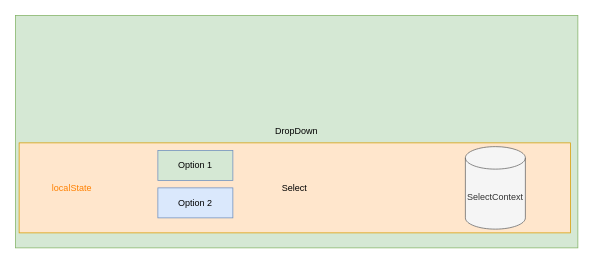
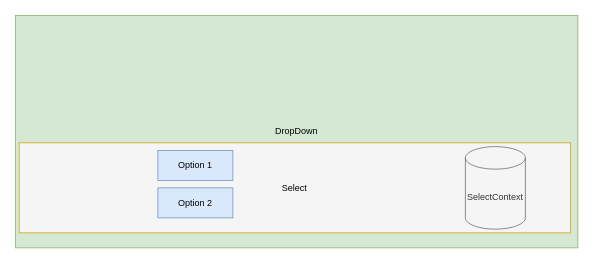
node "Option 1": fillcolor #d5e8d4 -> #dae8fc
node "localState": removed
node "Select": fillcolor #ffe6cc -> #f5f5f5
